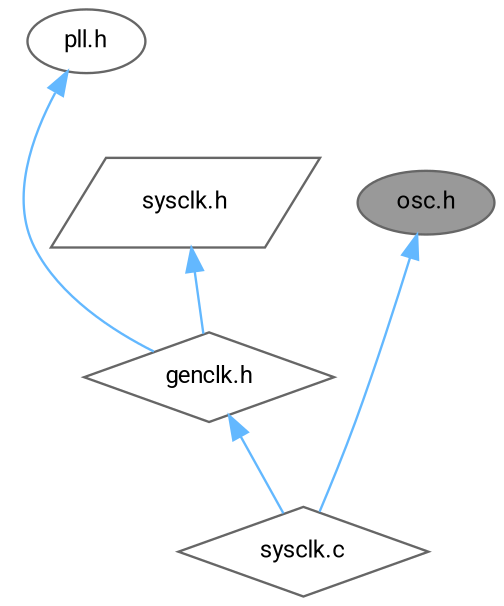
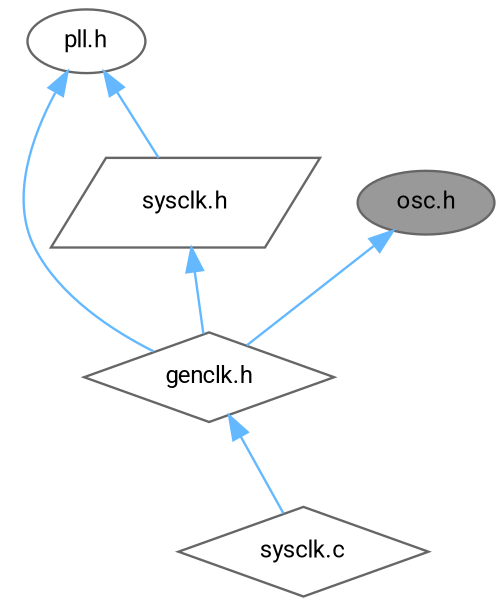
edge "sysclk.h" -> "pll.h": added
edge "sysclk.c" -> "osc.h": now "genclk.h" -> "osc.h"
